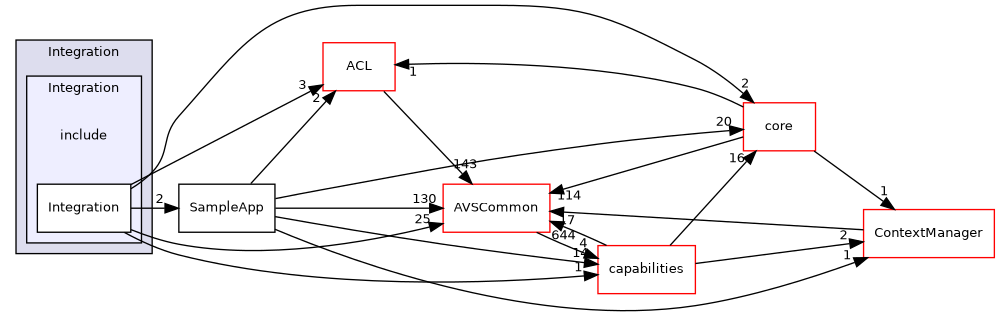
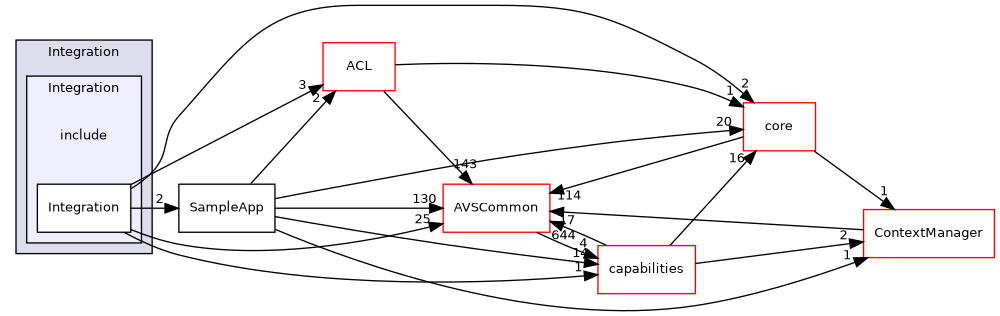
edge "core" -> "ACL": reversed
